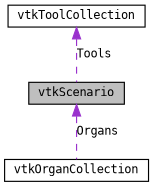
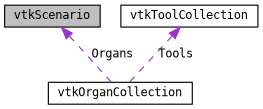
edge "vtkScenario" -> "vtkToolCollection": now "vtkOrganCollection" -> "vtkToolCollection"
